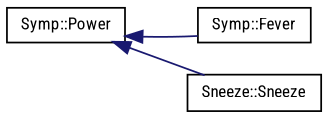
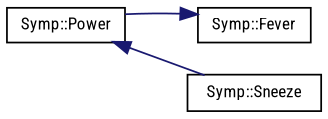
edge "Symp::Fever" -> "Symp::Power": reversed
node "Sneeze::Sneeze": label "Sneeze::Sneeze" -> "Symp::Sneeze"
